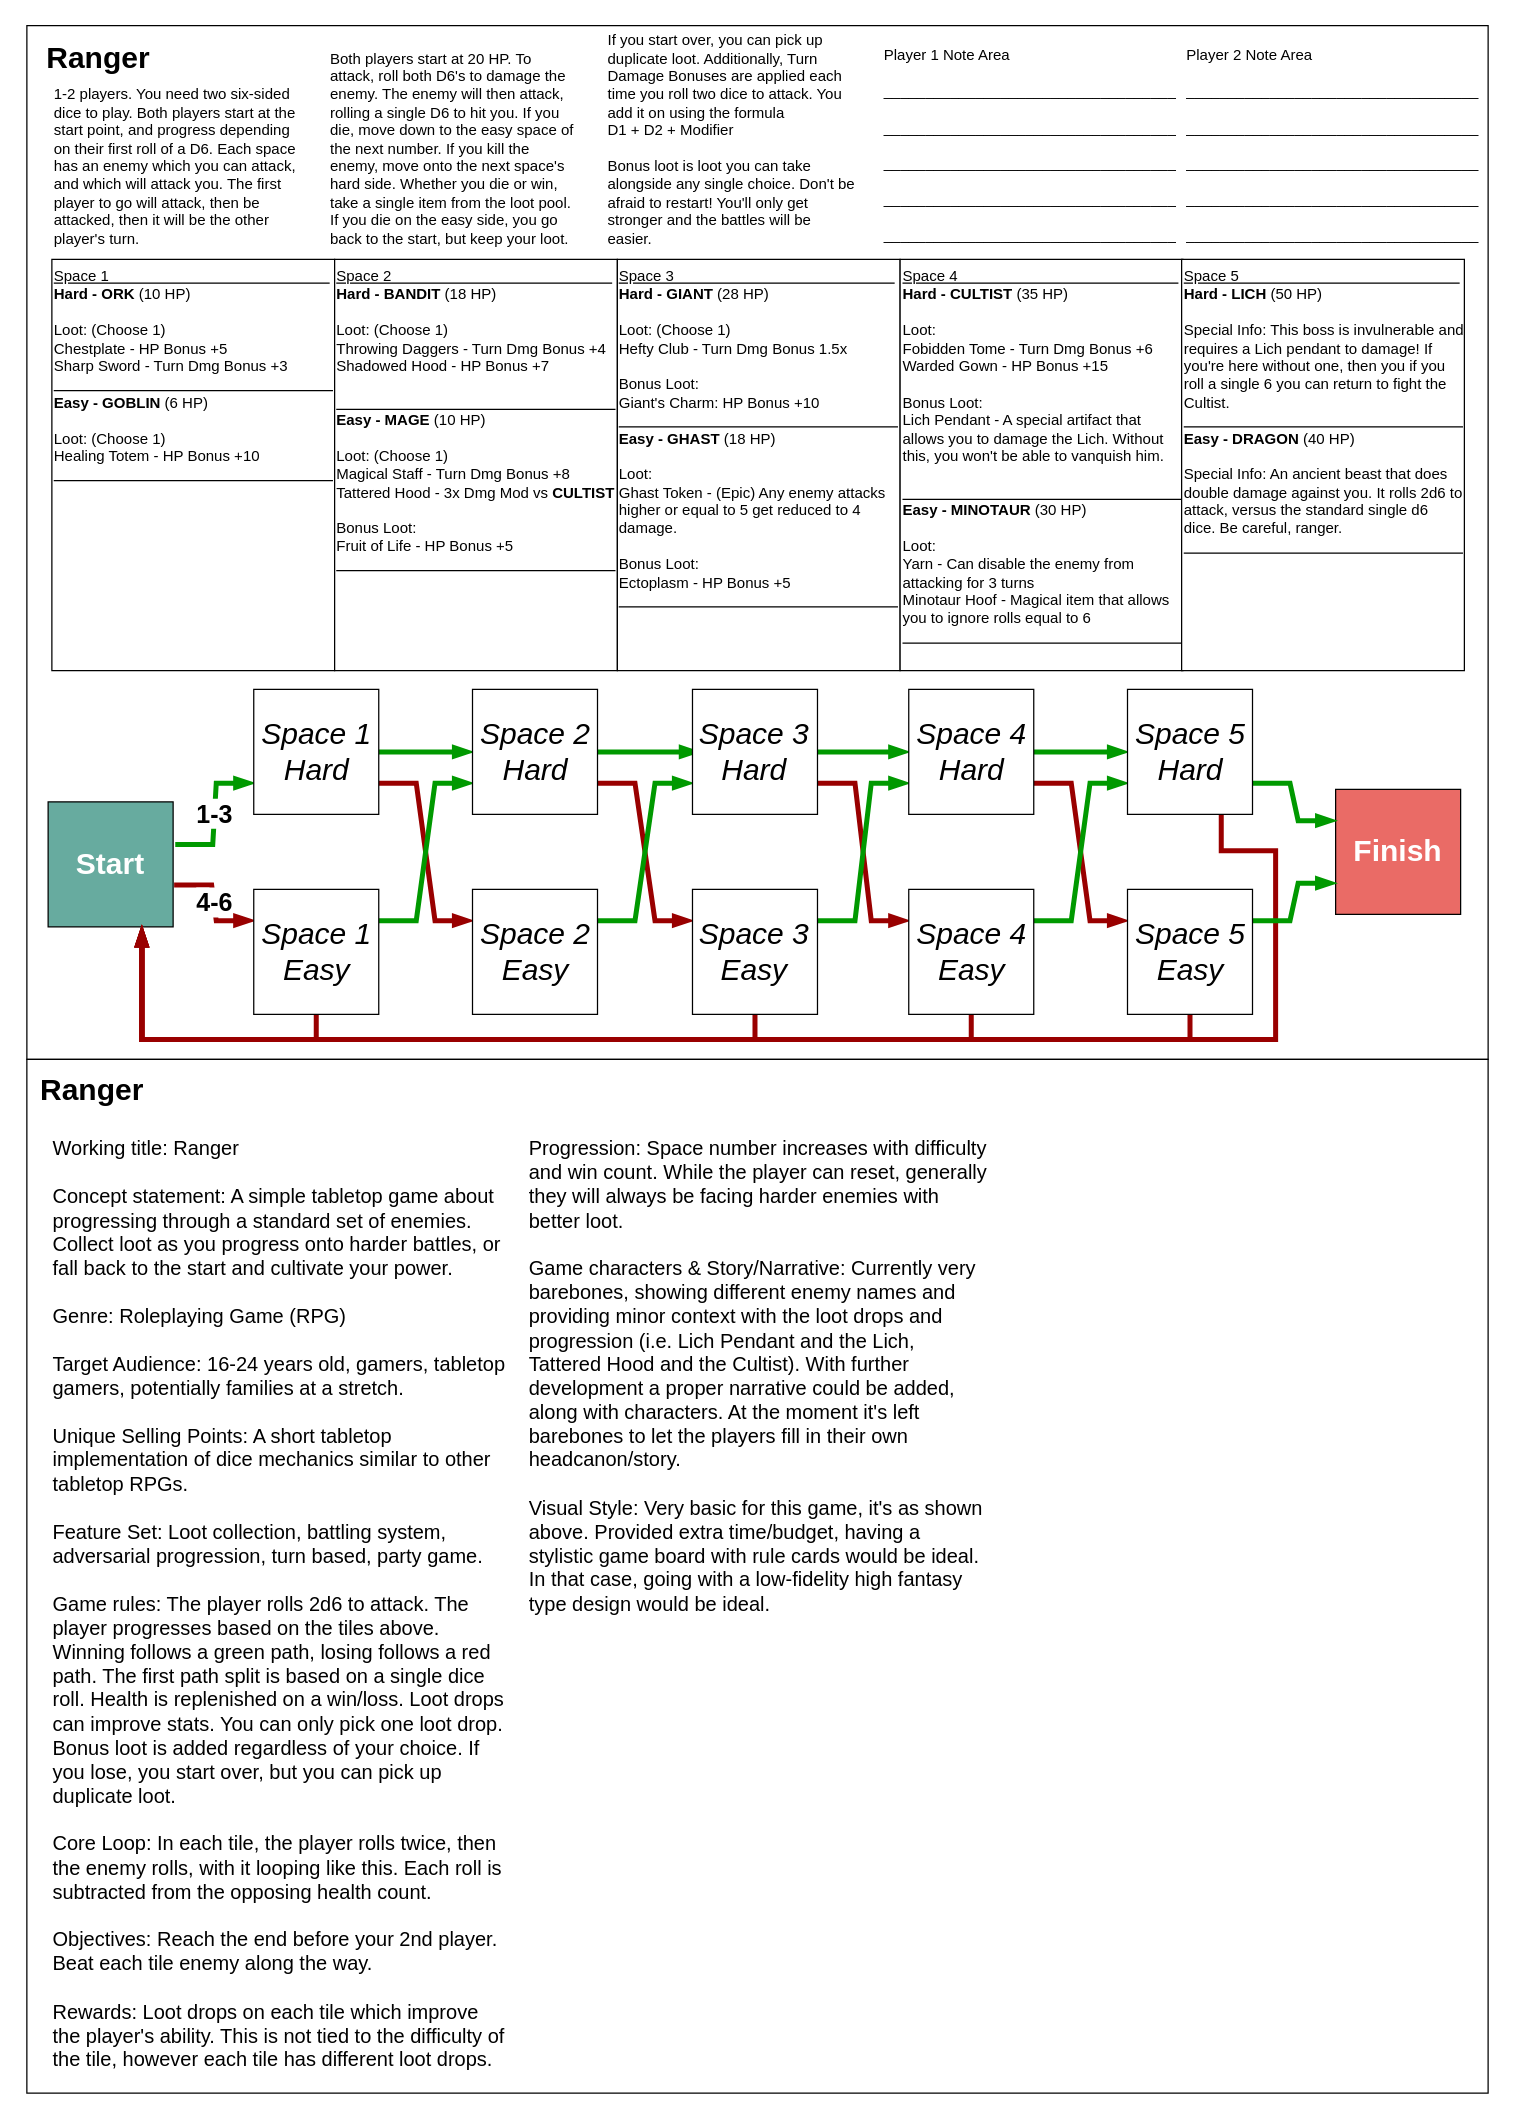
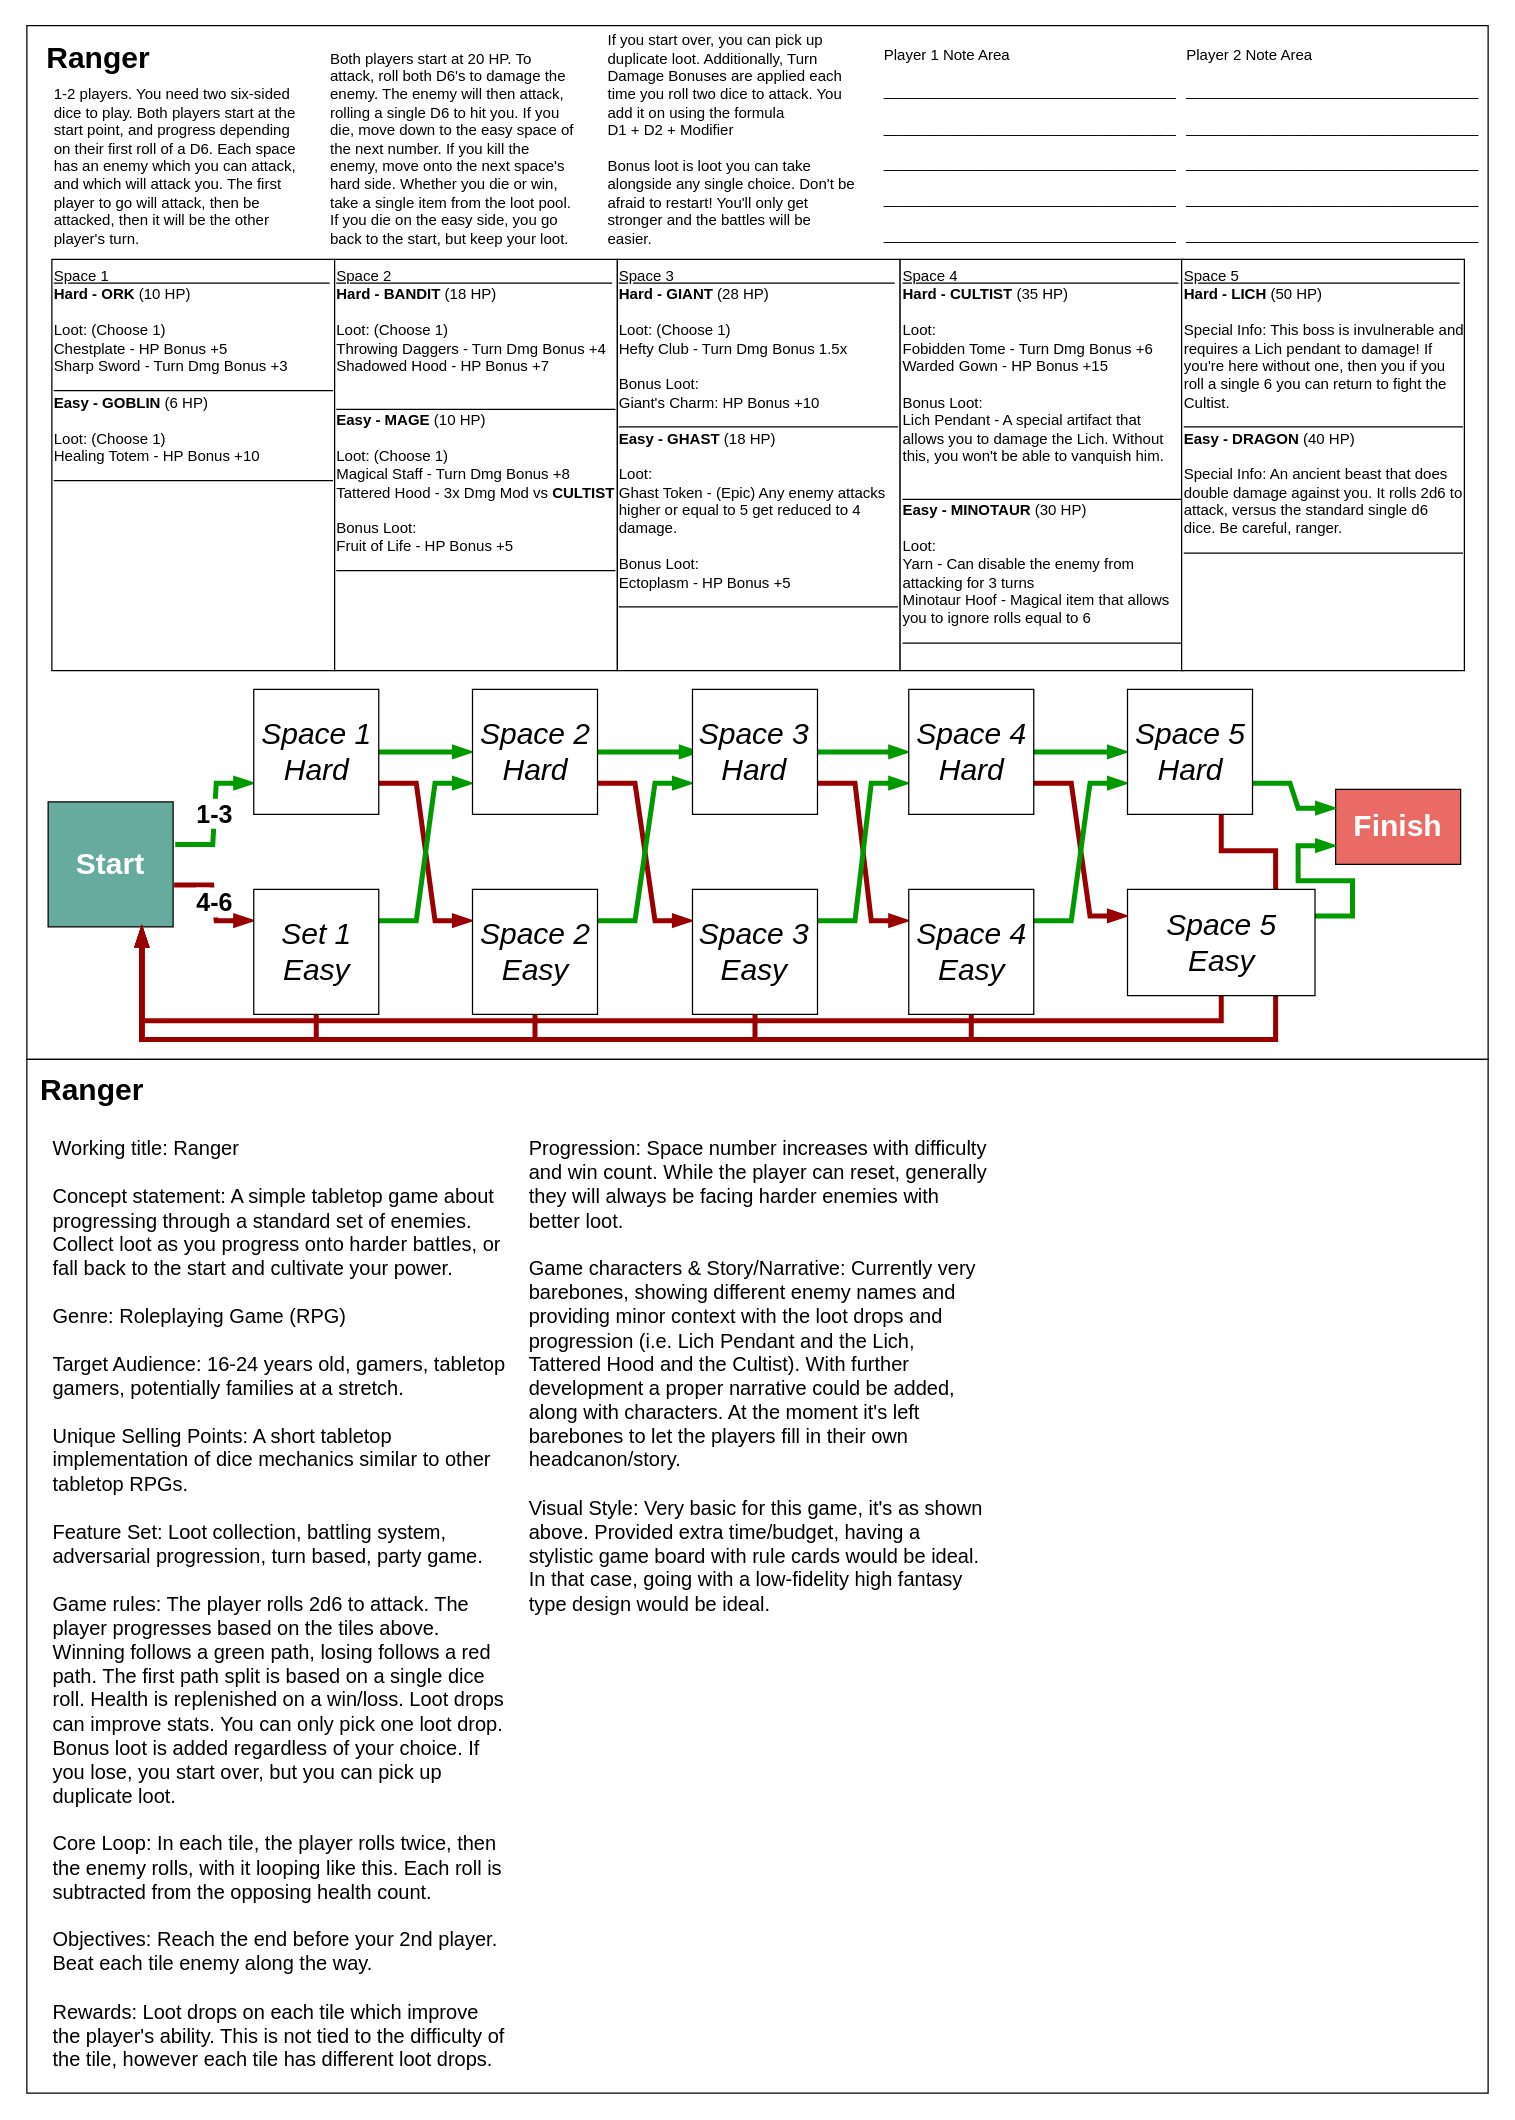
node "Finish": size 125x125 -> 125x75
node "Space 1 Easy": label "Space 1 Easy" -> "Set 1 Easy"
node "Space 5 Easy": size 125x125 -> 188x106
edge "Space 2 Easy" -> "Start": added
